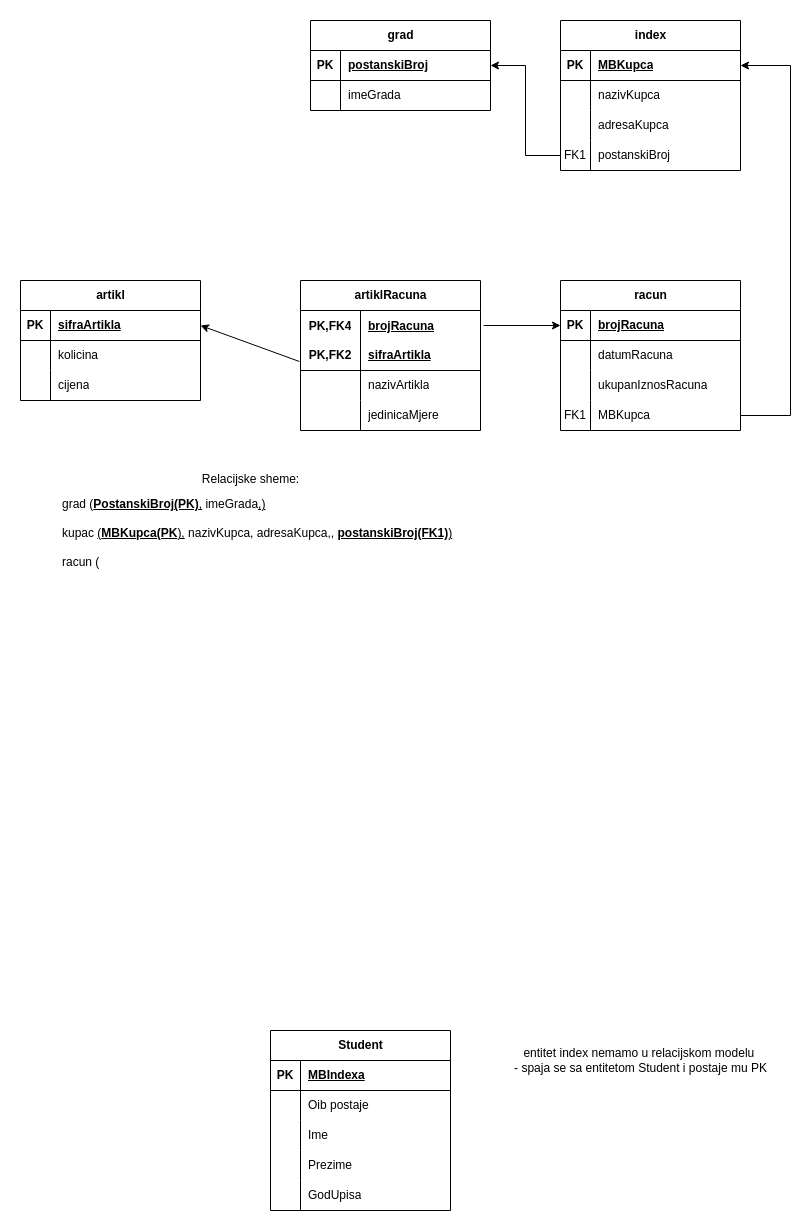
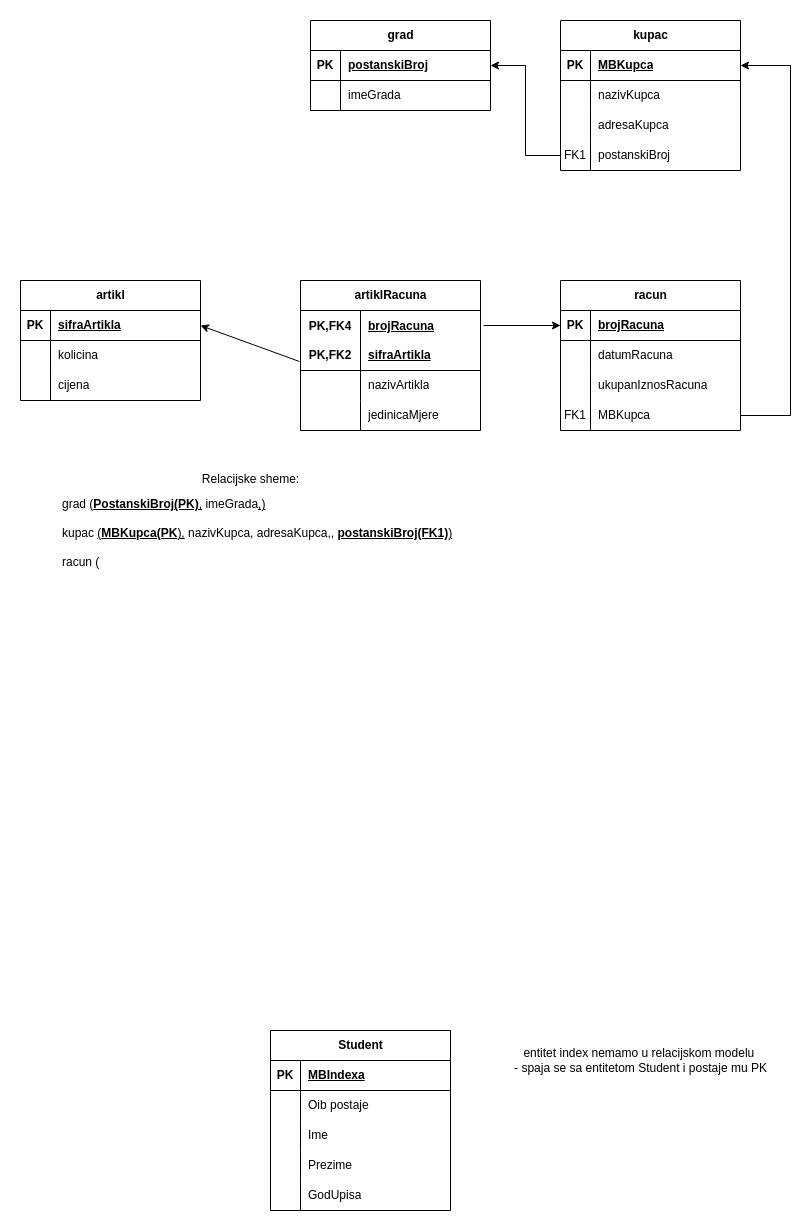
node "index": label "index" -> "kupac"
